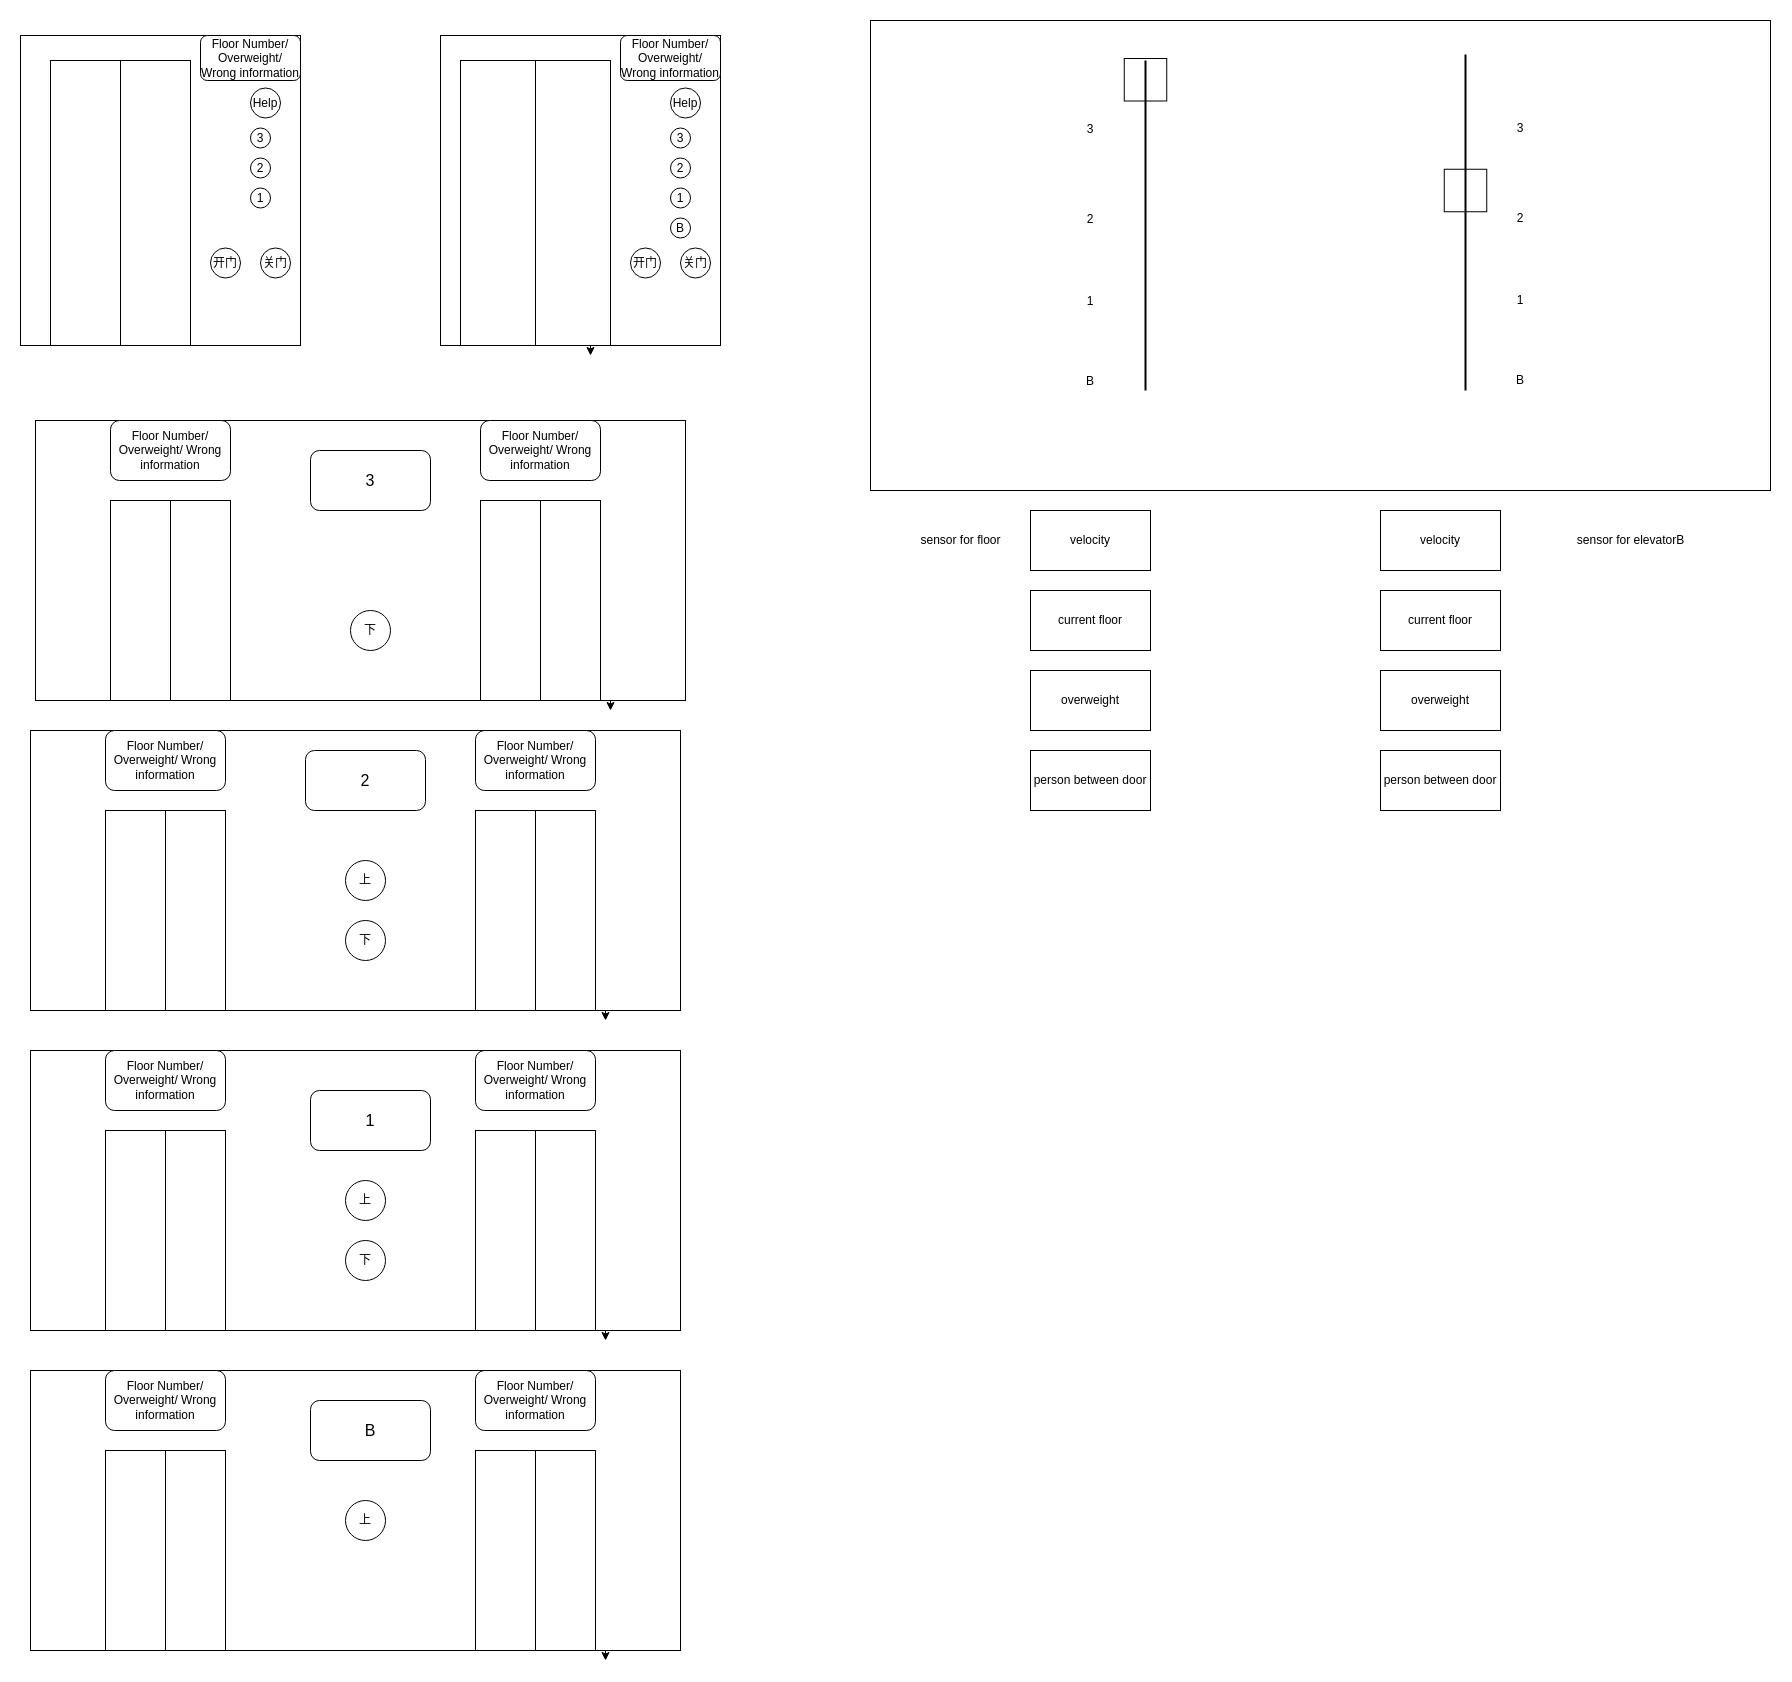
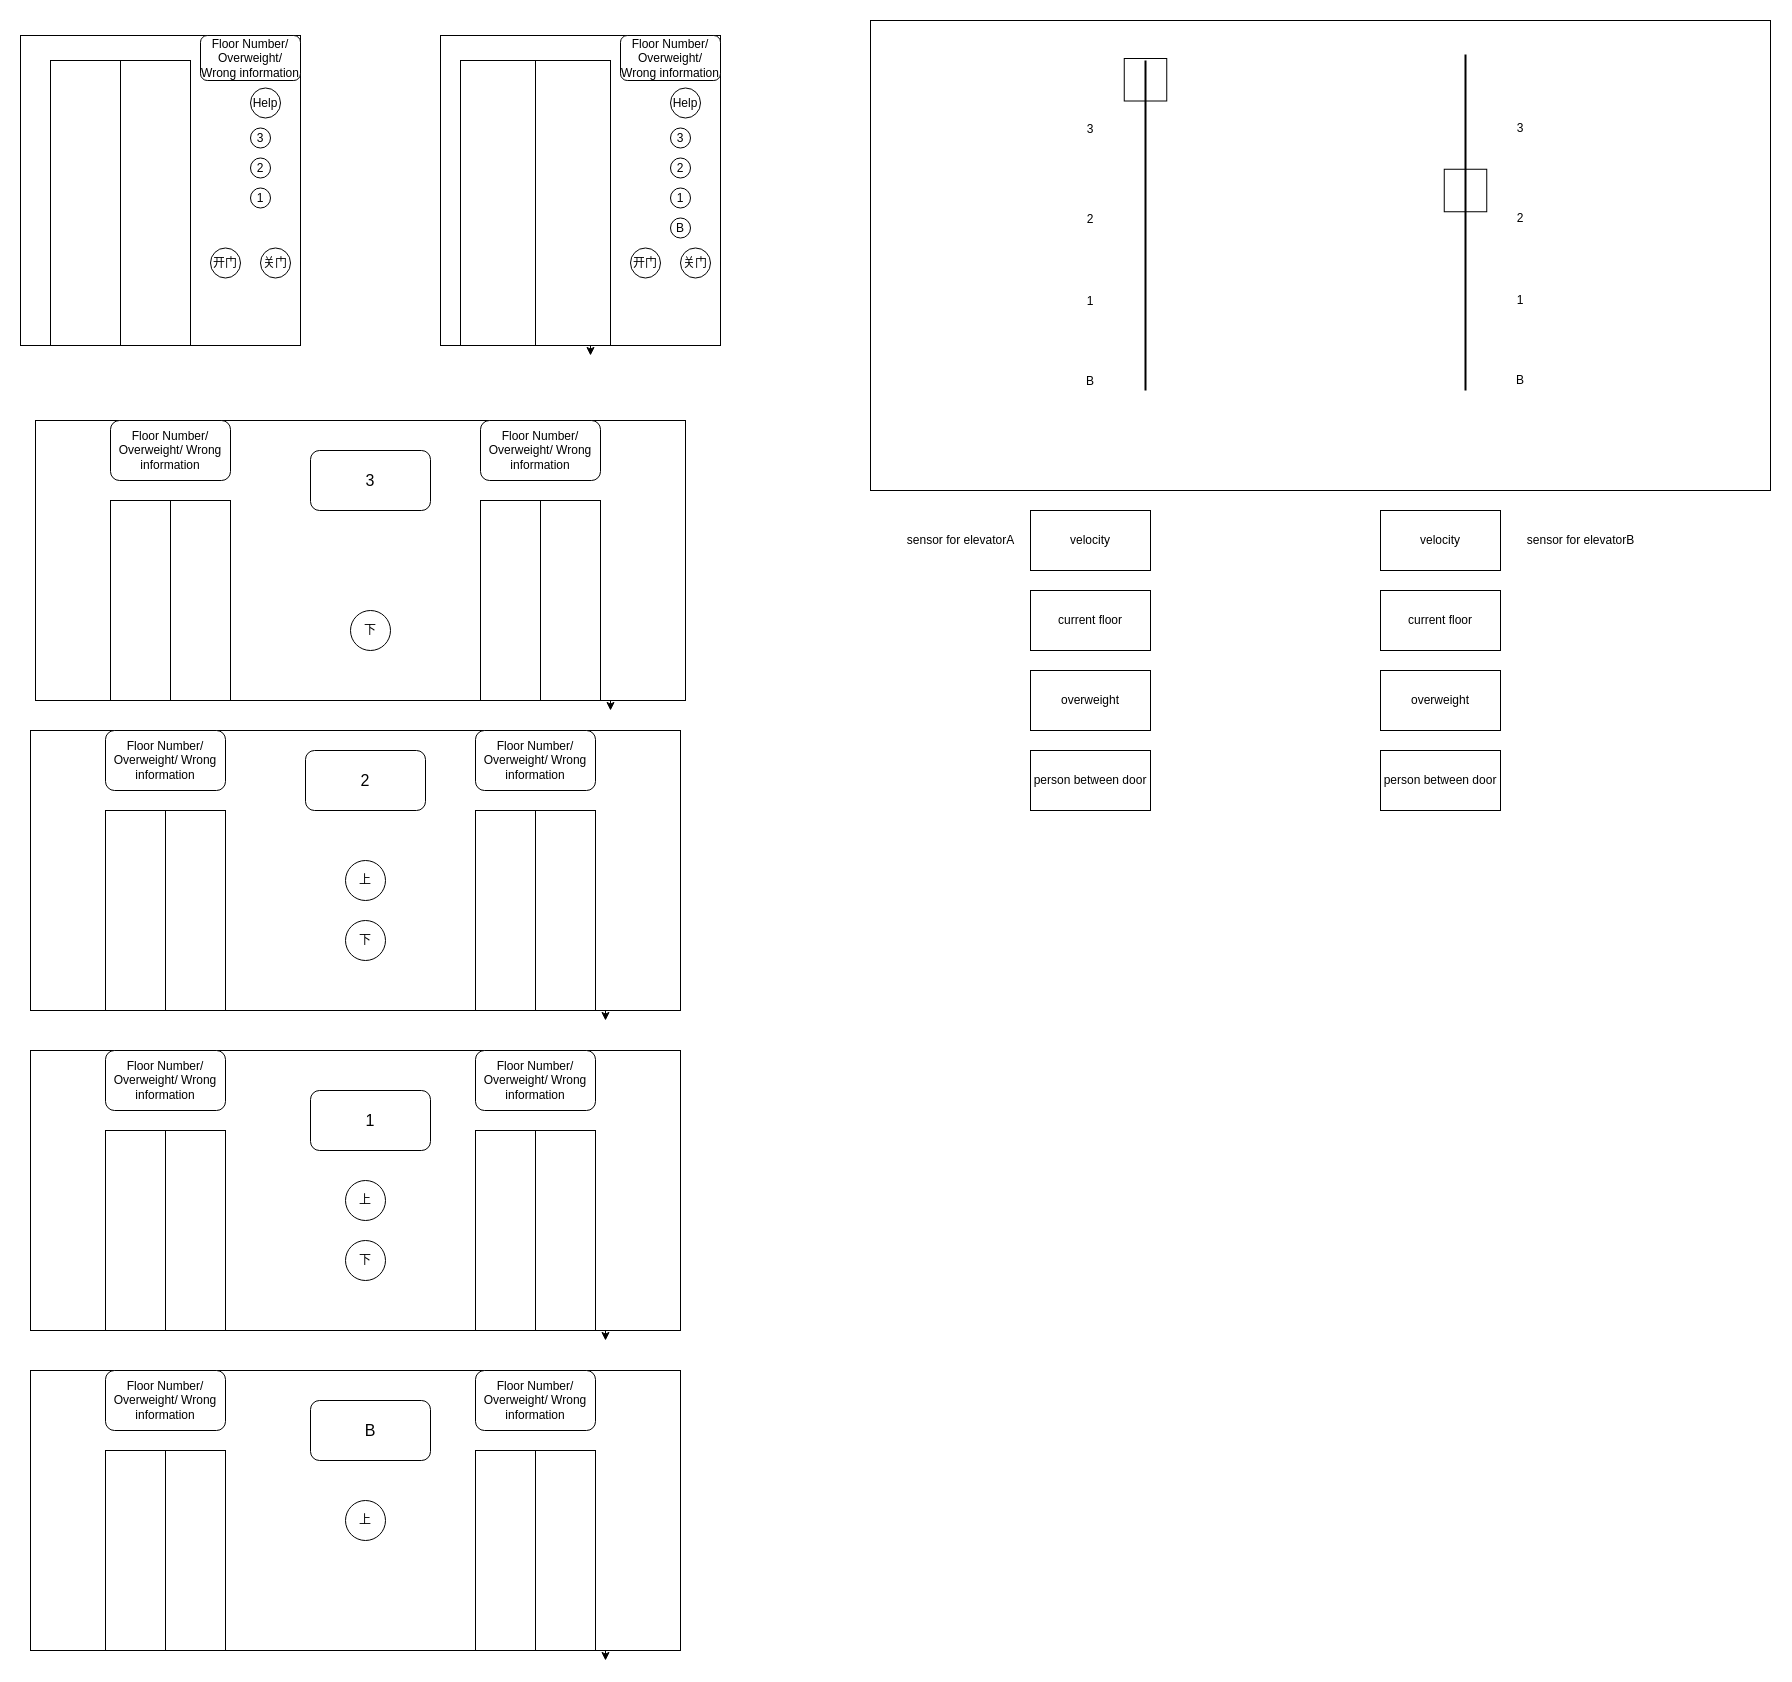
node "sensor for floor": label "sensor for floor" -> "sensor for elevatorA"
node "sensor for elevatorB": moved (1631, 541) -> (1581, 541)
